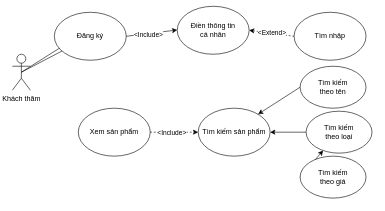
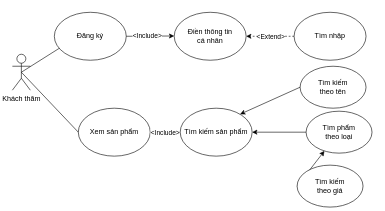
node "Điền thông tin cá nhân": moved (213, 30) -> (210, 36)
edge "Đăng ký" -- "Khách thăm": now "Xem sản phẩm" -- "Khách thăm"
node "Tìm kiếm sản phẩm": moved (234, 132) -> (216, 132)
node "Tìm kiếm theo loại": label "Tìm kiếm theo loại" -> "Tìm phẩm theo loại"
node "Tìm kiếm theo giá": moved (333, 177) -> (330, 186)
